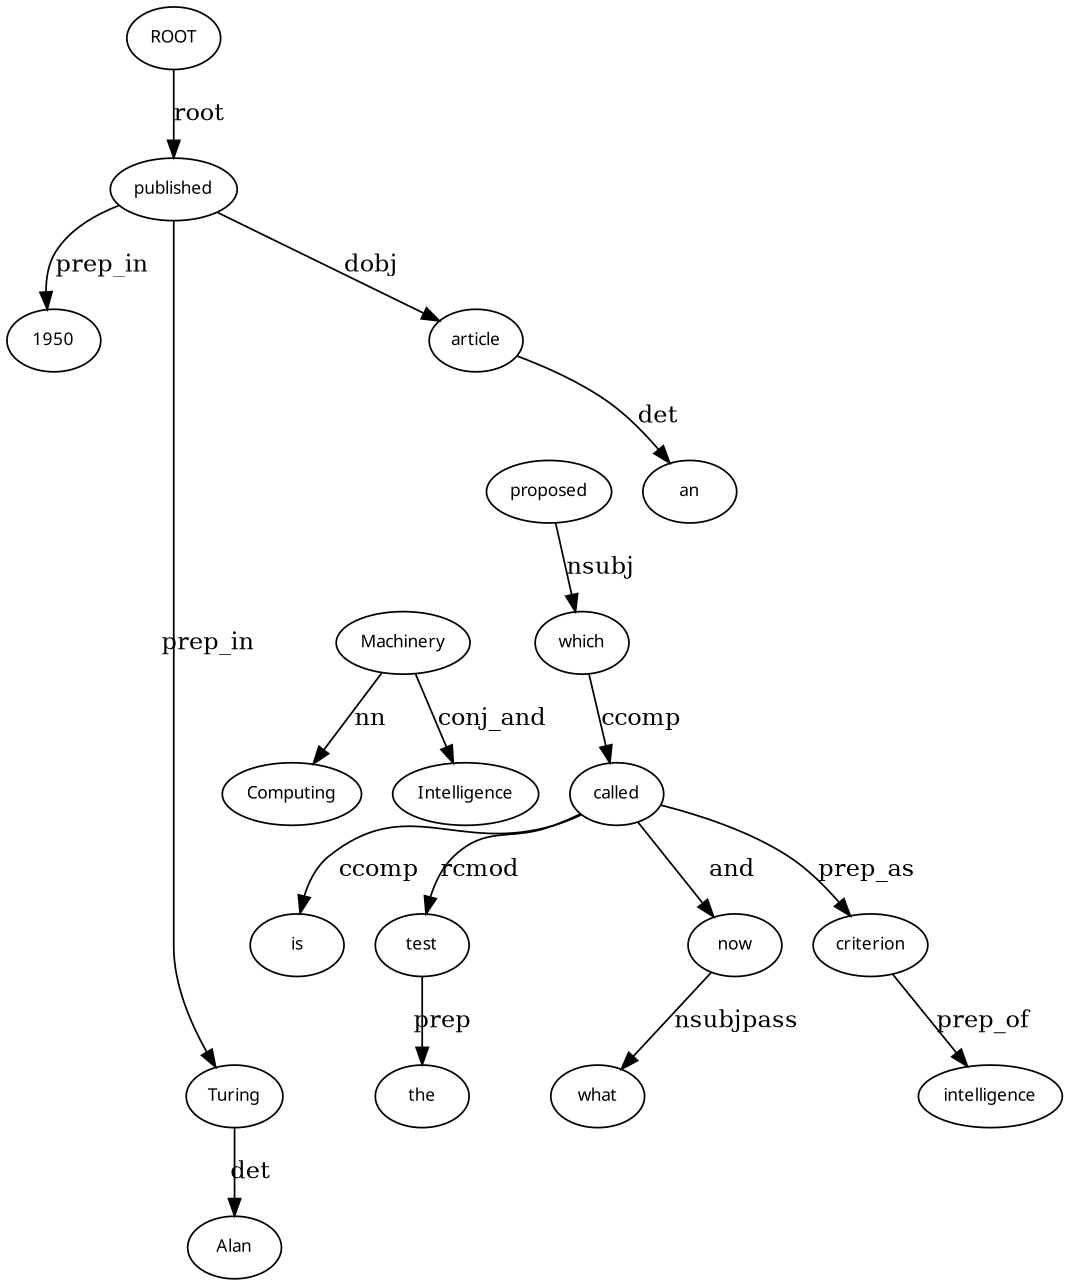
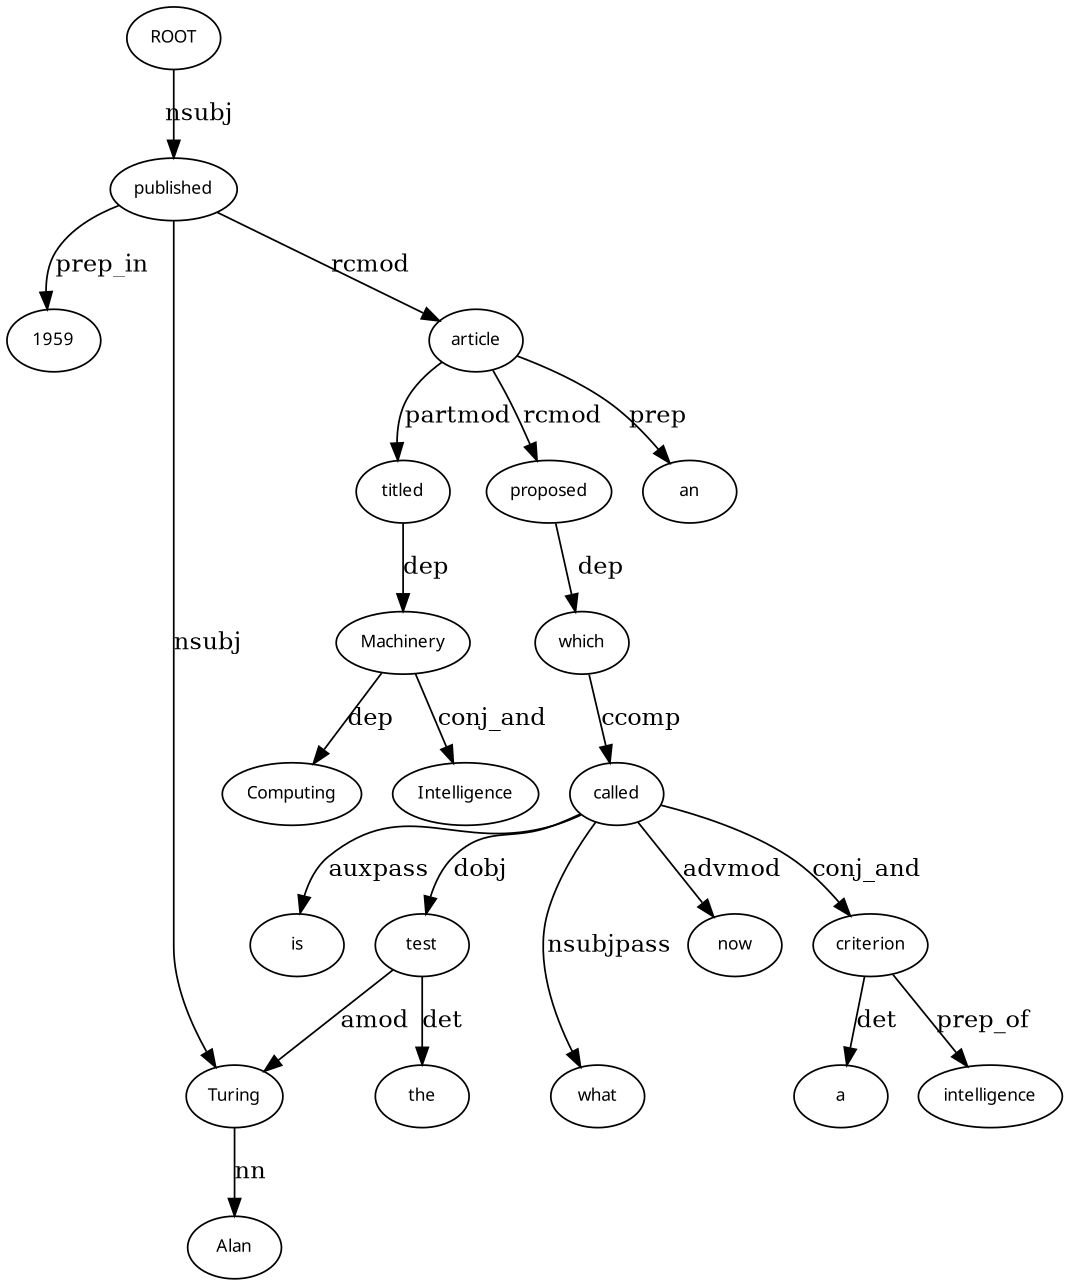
edge "ROOT" -- "published": label "root" -> "nsubj"
edge "published" -- "article": label "dobj" -> "rcmod"
node "1950": label "1950" -> "1959"
edge "article" -- "proposed": added, label "rcmod"
edge "article" -- "an": label "det" -> "prep"
node "titled": added
edge "proposed" -- "which": label "nsubj" -> "dep"
edge "published" -- "Turing": label "prep_in" -> "nsubj"
edge "Machinery" -- "Computing": label "nn" -> "dep"
edge "called" -- "is": label "ccomp" -> "auxpass"
edge "called" -- "test": label "rcmod" -> "dobj"
edge "called" -- "now": label "and" -> "advmod"
edge "called" -- "criterion": label "prep_as" -> "conj_and"
edge "now" -- "what": now "called" -- "what"
edge "test" -- "Turing": added, label "amod"
edge "test" -- "the": label "prep" -> "det"
node "a": added
edge "Turing" -- "Alan": label "det" -> "nn"
